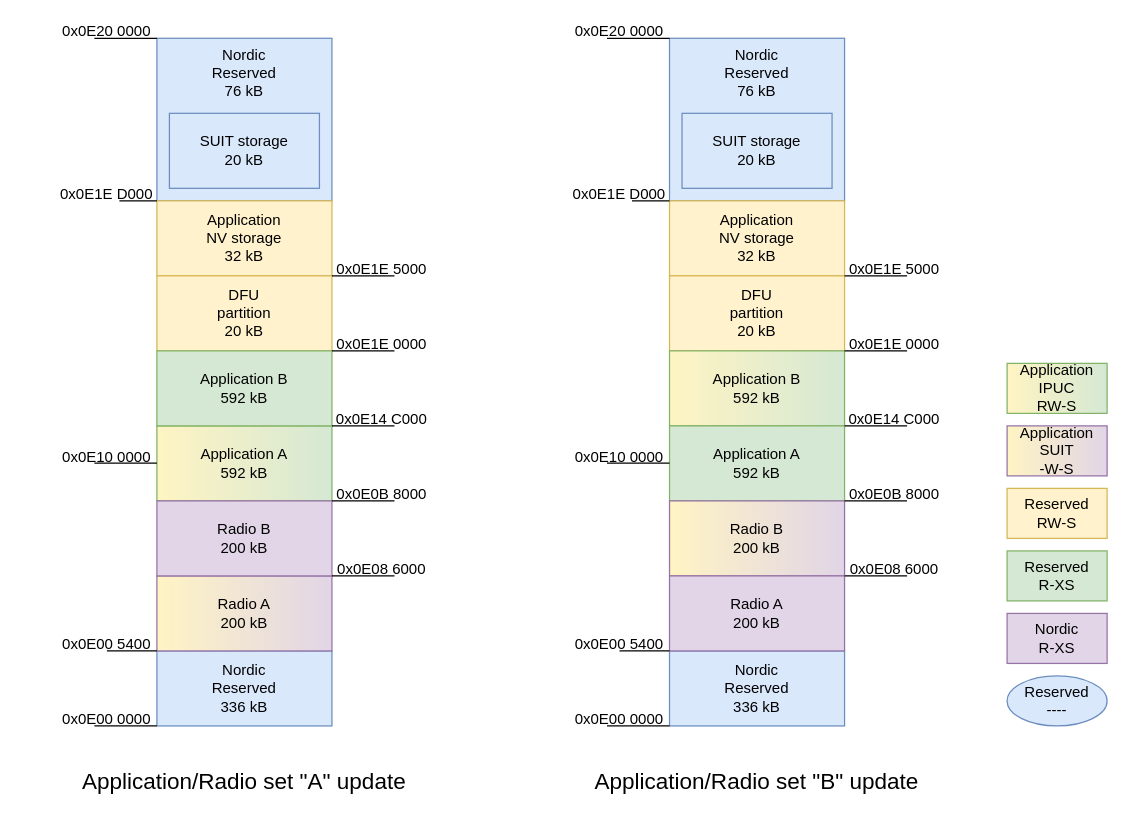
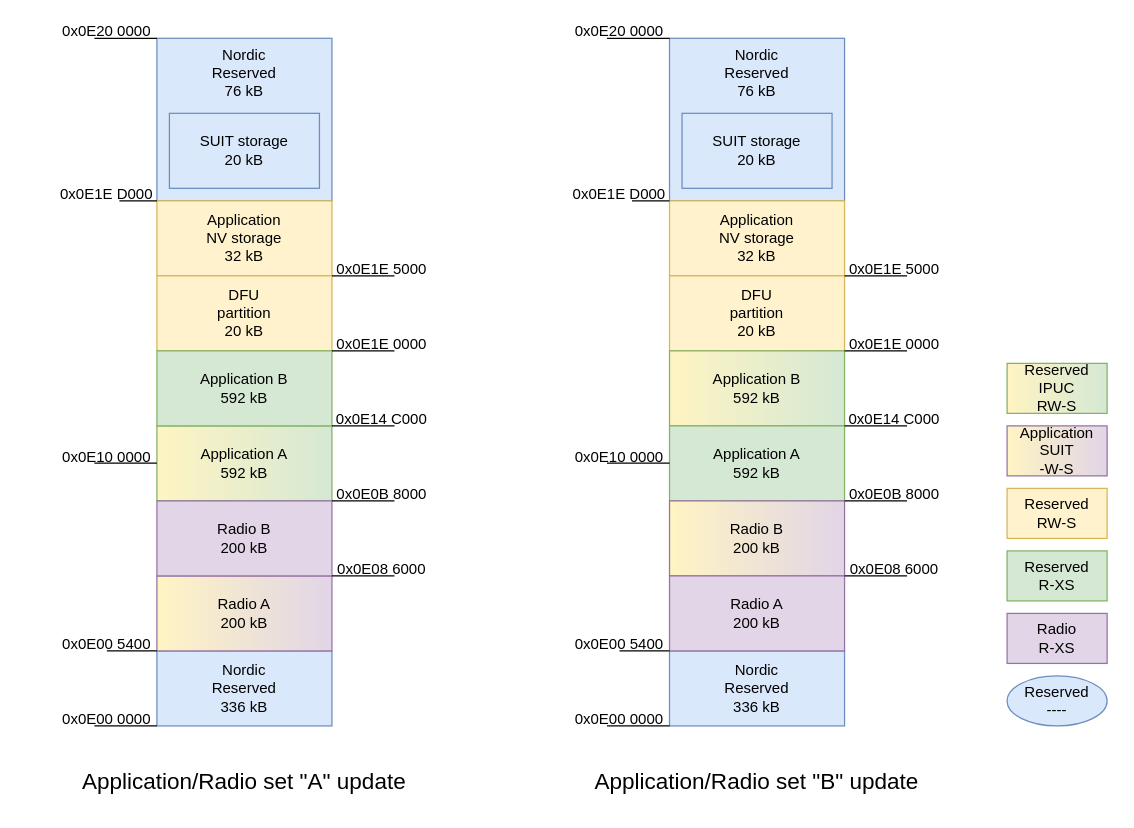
node "Application IPUC RW-S": label "Application IPUC RW-S" -> "Reserved IPUC RW-S"
node "Nordic R-XS": label "Nordic R-XS" -> "Radio R-XS"
